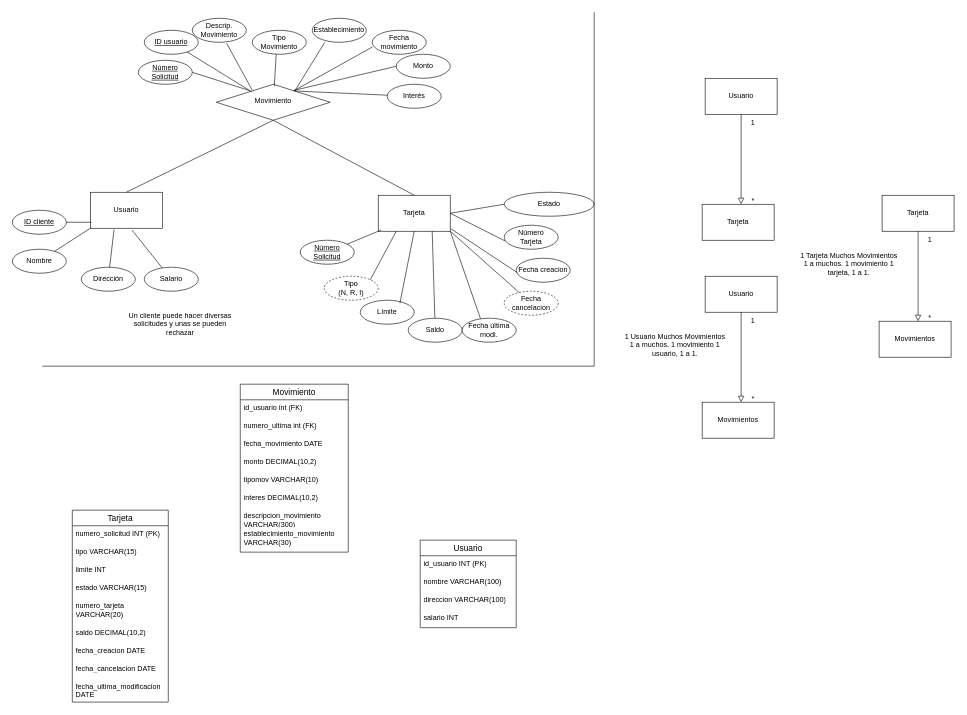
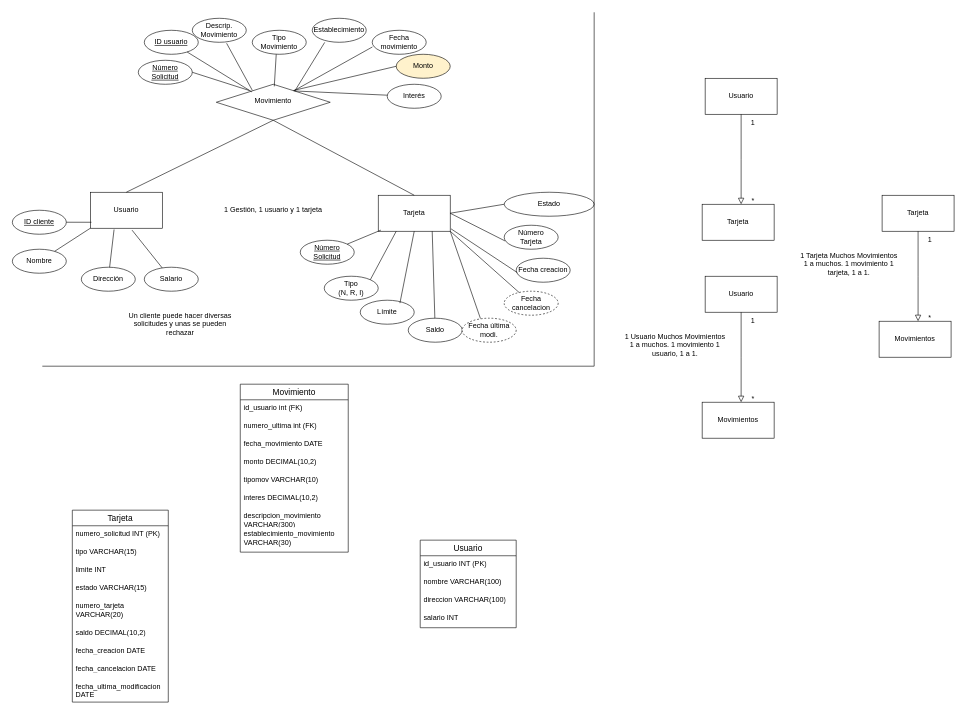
node "Monto": fillcolor #ffffff -> #fff2cc
node "1 Gestión, 1 usuario y 1 tarjeta": added
node "Tipo (N, R, I)": style dashed -> solid
node "Fecha última modi.": style solid -> dashed
